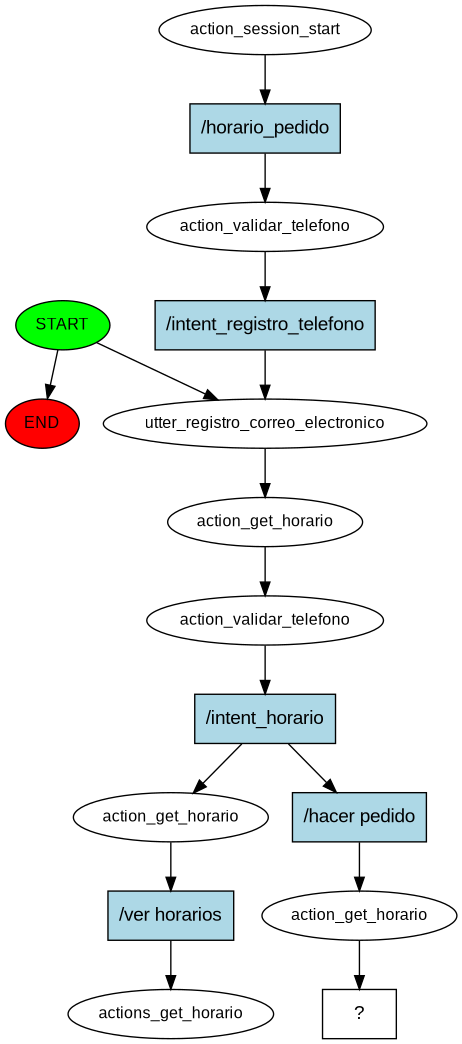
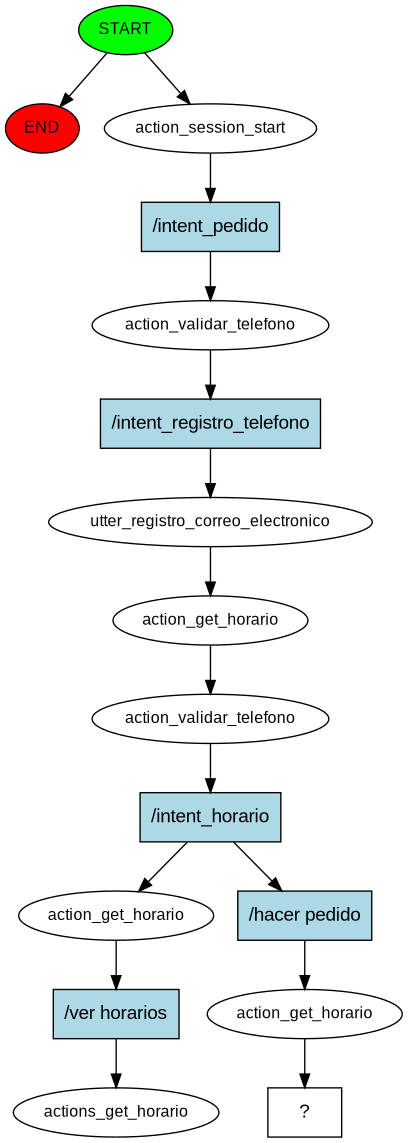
node "/horario_pedido": label "/horario_pedido" -> "/intent_pedido"
edge "START" -> "utter_registro_correo_electronico": now "START" -> "action_session_start"
